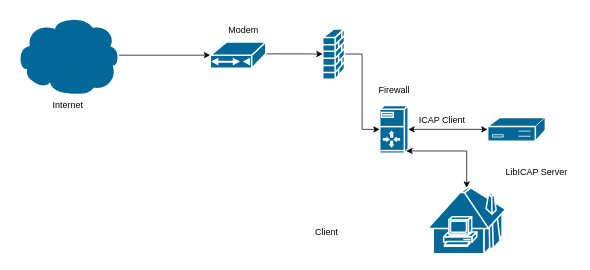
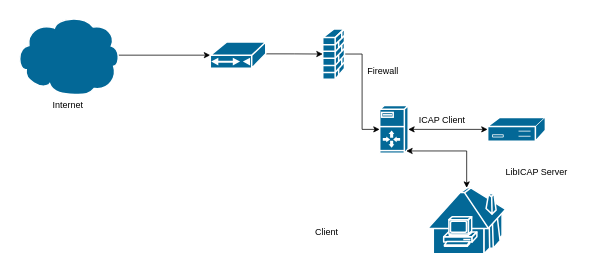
node "Modem": removed
node "Firewall": moved (394, 90) -> (383, 72)
